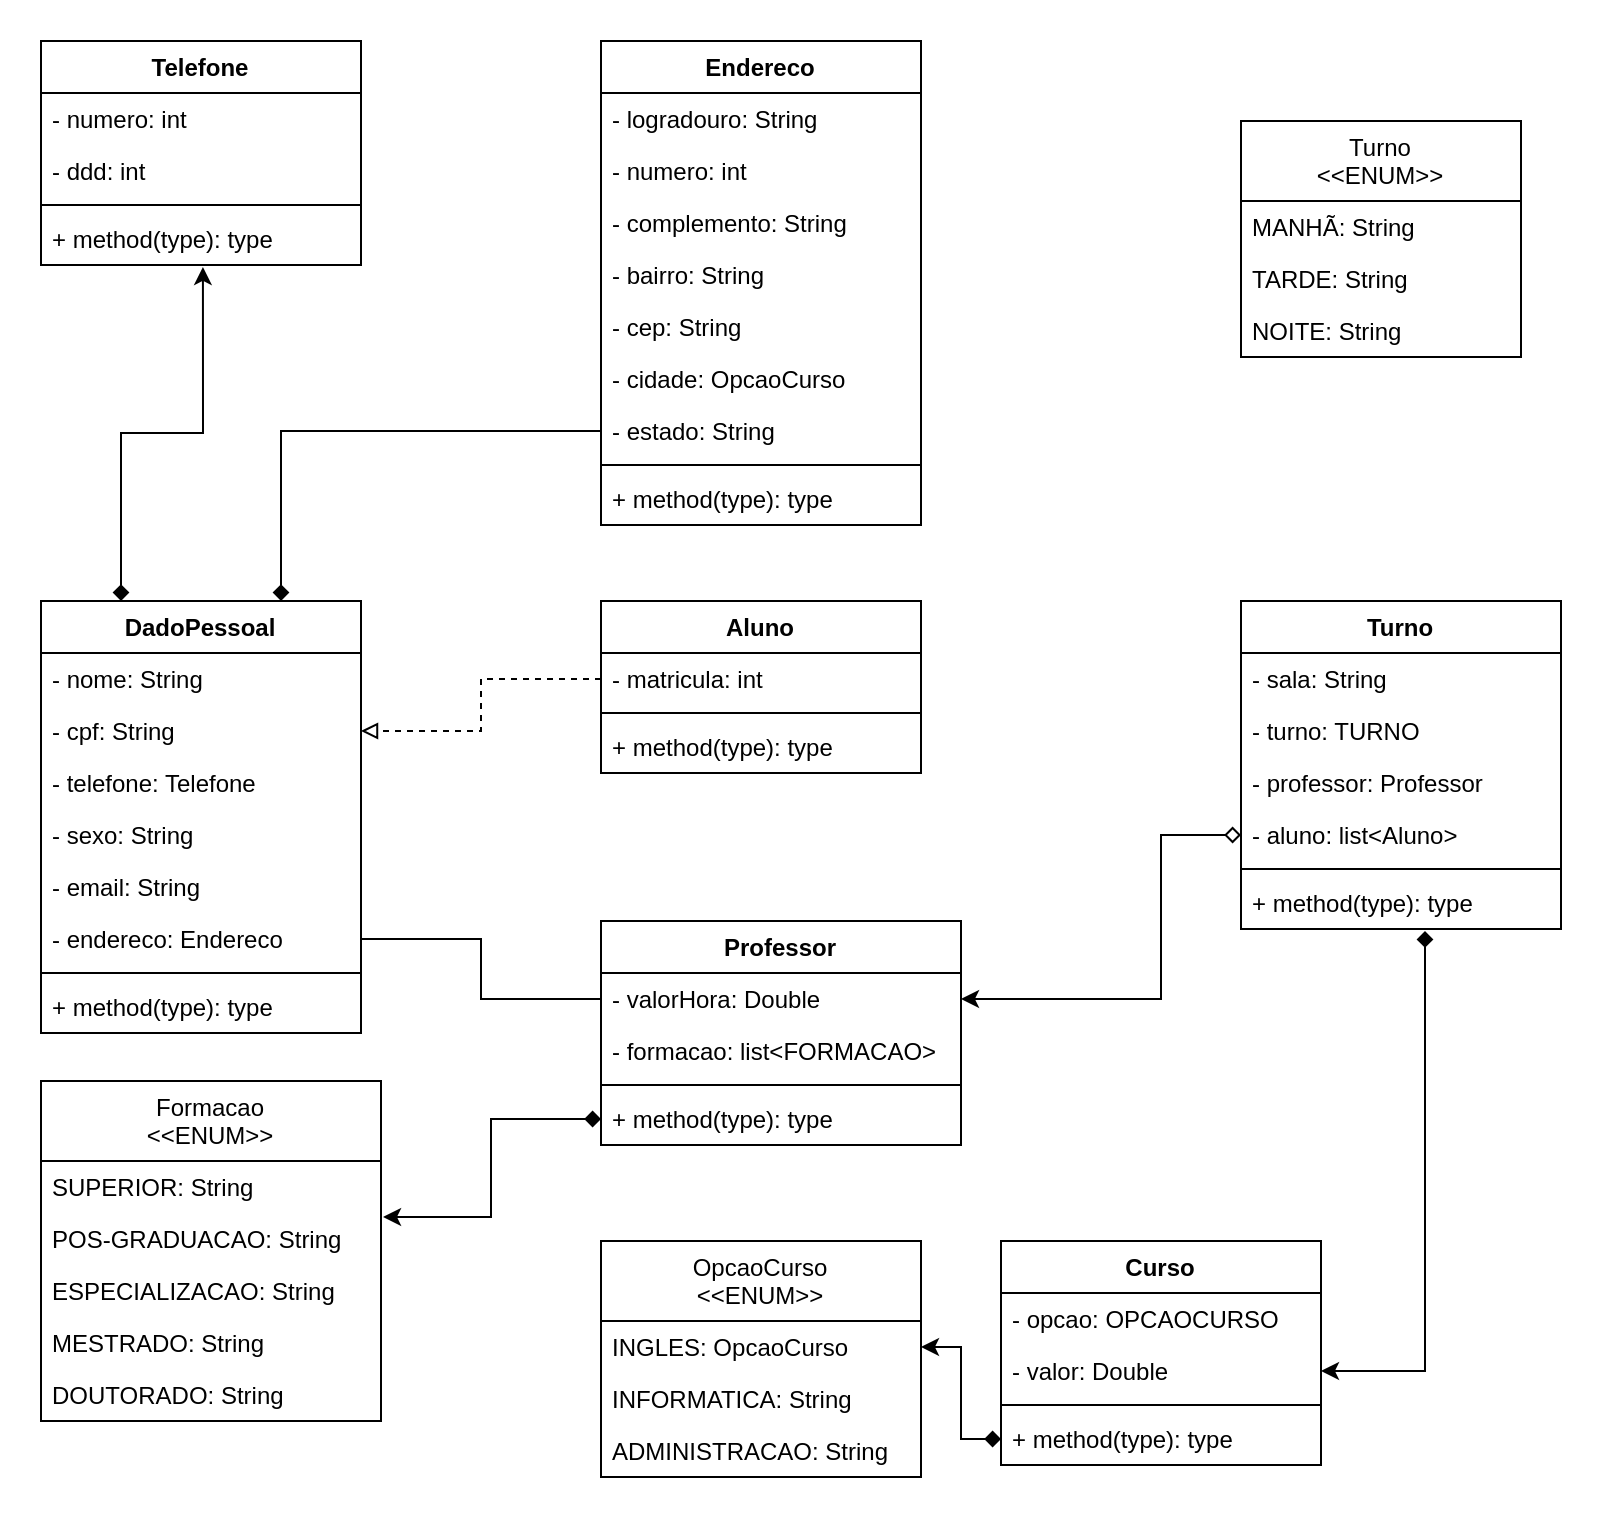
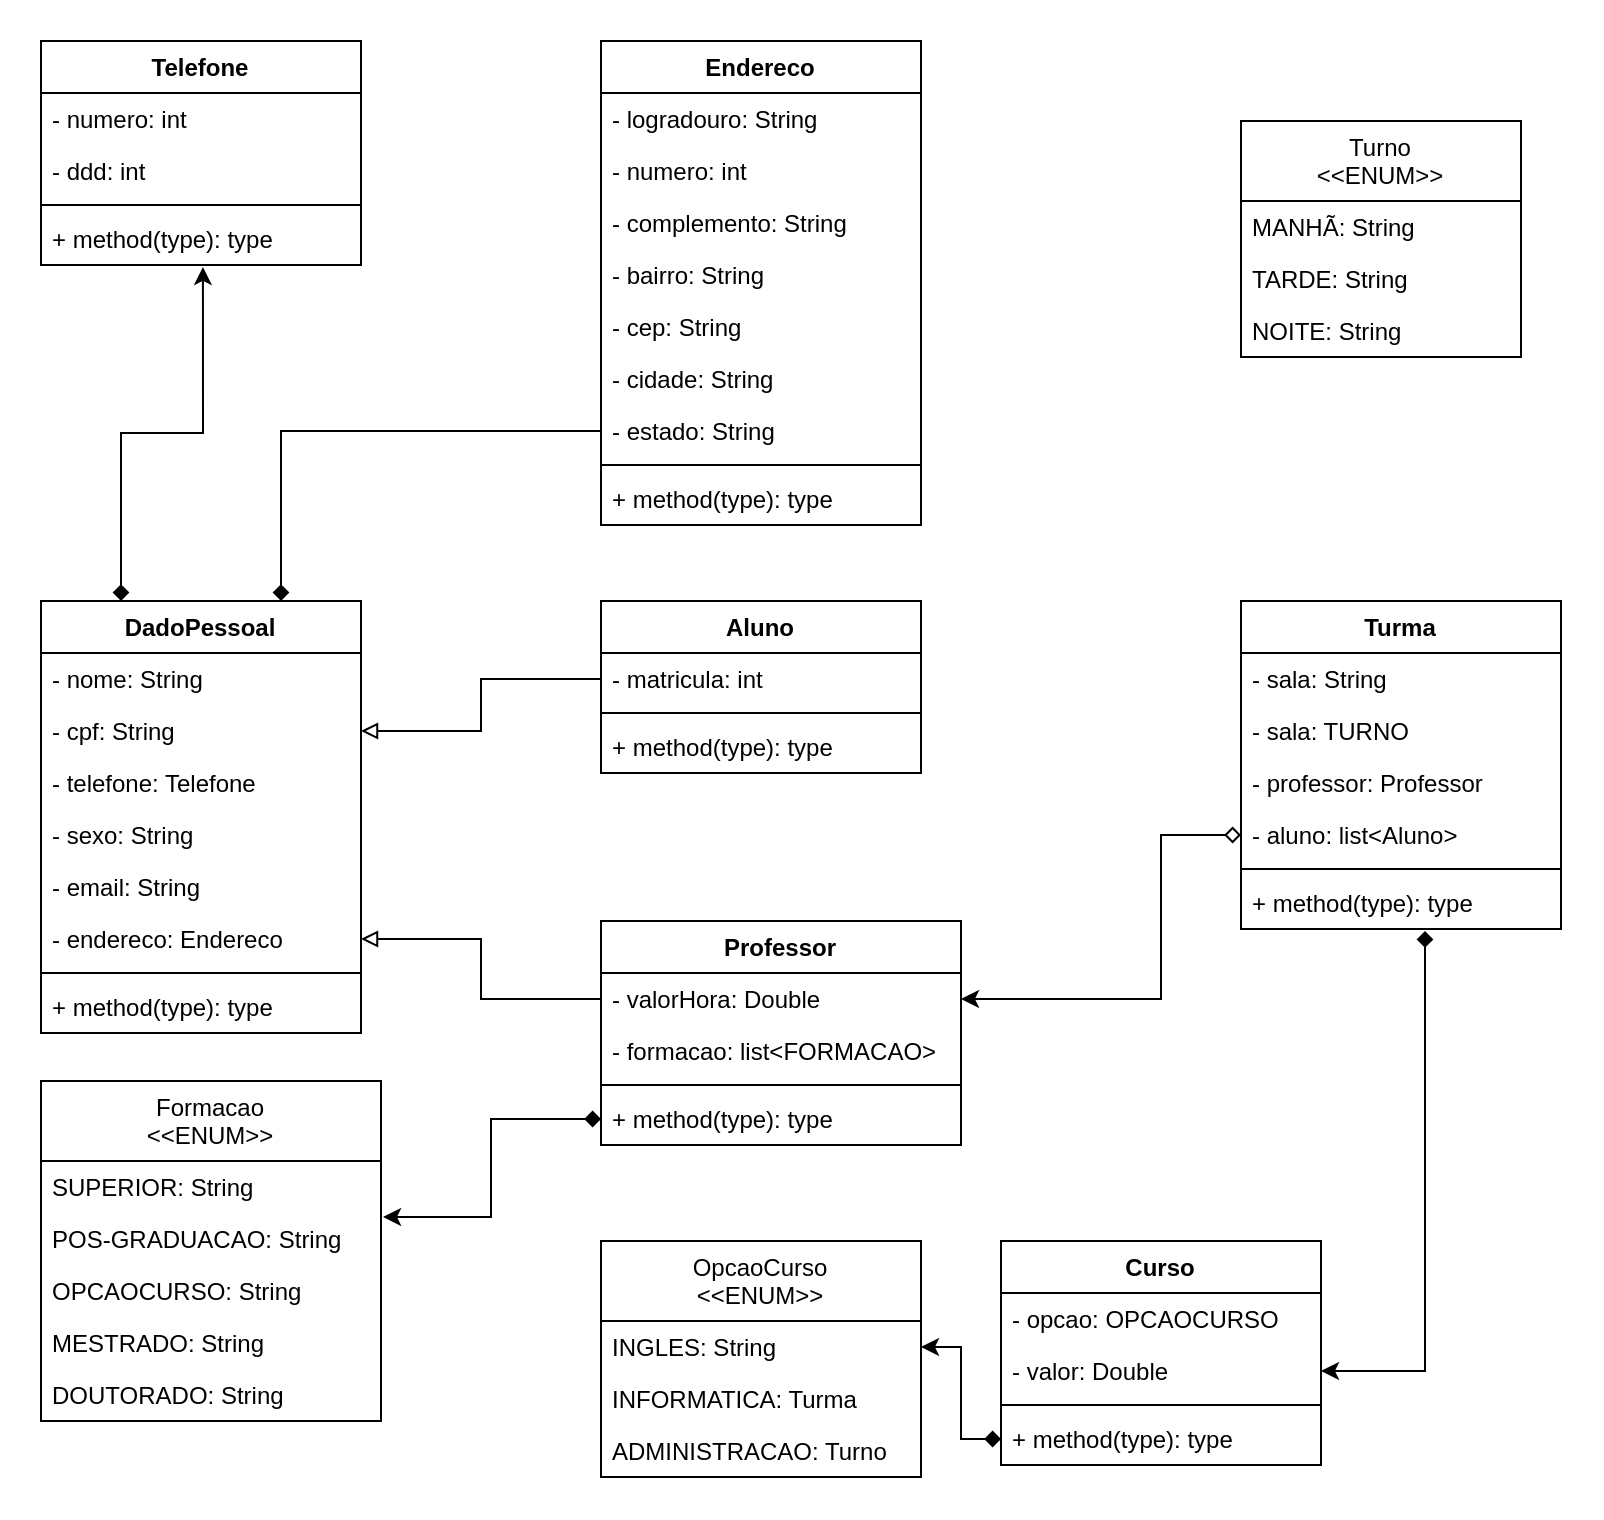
node "- cidade: OpcaoCurso": label "- cidade: OpcaoCurso" -> "- cidade: String"
node "Turno": label "Turno" -> "Turma"
edge "- matricula: int" -> "- cpf: String": style dashed -> solid
node "- turno: TURNO": label "- turno: TURNO" -> "- sala: TURNO"
edge "- endereco: Endereco" -- "- valorHora: Double": arrowhead none -> block
node "ESPECIALIZACAO: String": label "ESPECIALIZACAO: String" -> "OPCAOCURSO: String"
node "INGLES: OpcaoCurso": label "INGLES: OpcaoCurso" -> "INGLES: String"
node "INFORMATICA: String": label "INFORMATICA: String" -> "INFORMATICA: Turma"
node "ADMINISTRACAO: String": label "ADMINISTRACAO: String" -> "ADMINISTRACAO: Turno"
